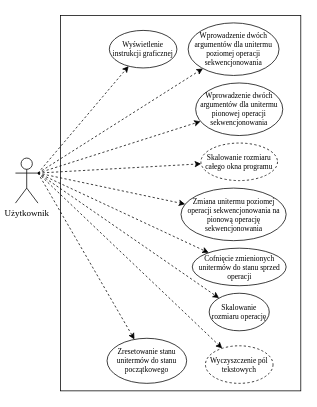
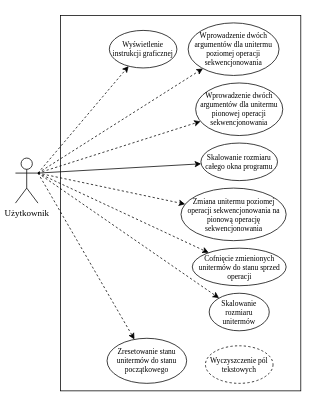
node "Skalowanie rozmiaru całego okna programu": style dashed -> solid
edge "Użytkownik" -> "Skalowanie rozmiaru całego okna programu": style dashed -> solid
edge "Użytkownik" -> "Wyczyszczenie pól tekstowych": removed
node "Skalowanie rozmiaru operację": label "Skalowanie rozmiaru operację" -> "Skalowanie rozmiaru unitermów"
